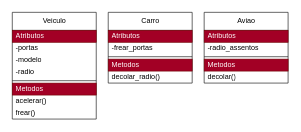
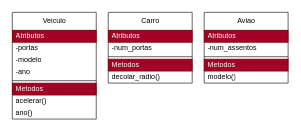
node "-frear_portas": label "-frear_portas" -> "-num_portas"
node "-radio_assentos": label "-radio_assentos" -> "-num_assentos"
node "-radio": label "-radio" -> "-ano"
node "decolar()": label "decolar()" -> "modelo()"
node "frear()": label "frear()" -> "ano()"
